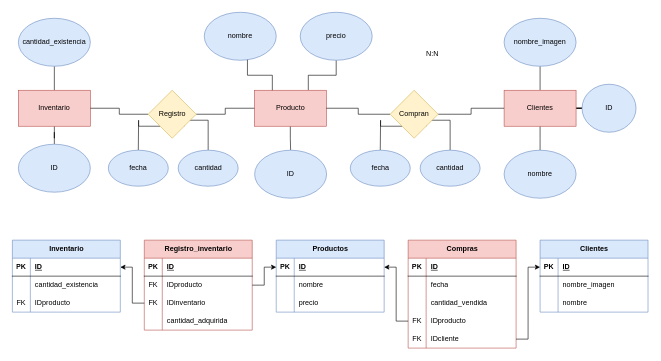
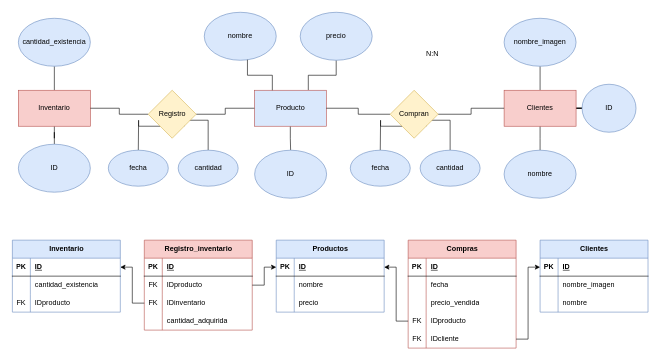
node "Producto": fillcolor #f8cecc -> #dae8fc
node "cantidad_vendida": label "cantidad_vendida" -> "precio_vendida"
